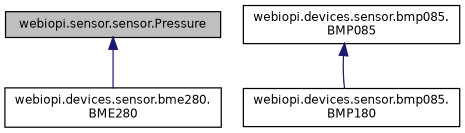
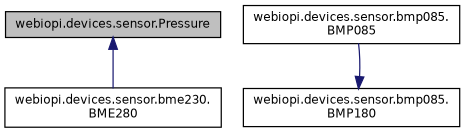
node "webiopi.sensor.sensor.Pressure": label "webiopi.sensor.sensor.Pressure" -> "webiopi.devices.sensor.Pressure"
edge "webiopi.devices.sensor.bmp085. BMP180" -> "webiopi.devices.sensor.bmp085. BMP085": reversed
node "webiopi.devices.sensor.bme280. BME280": label "webiopi.devices.sensor.bme280. BME280" -> "webiopi.devices.sensor.bme230. BME280"
